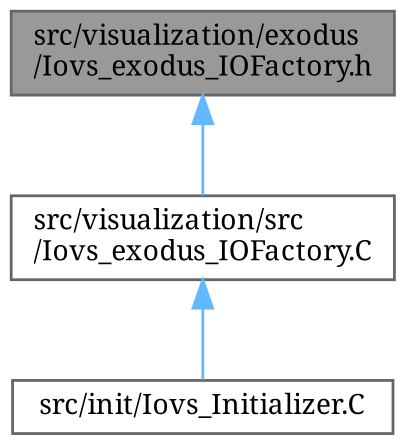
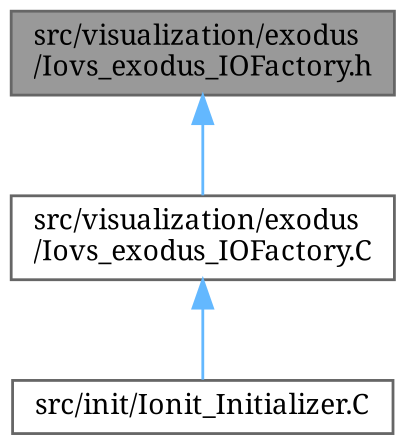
node "src/visualization/src /Iovs_exodus_IOFactory.C": label "src/visualization/src /Iovs_exodus_IOFactory.C" -> "src/visualization/exodus /Iovs_exodus_IOFactory.C"
node "src/init/Iovs_Initializer.C": label "src/init/Iovs_Initializer.C" -> "src/init/Ionit_Initializer.C"
